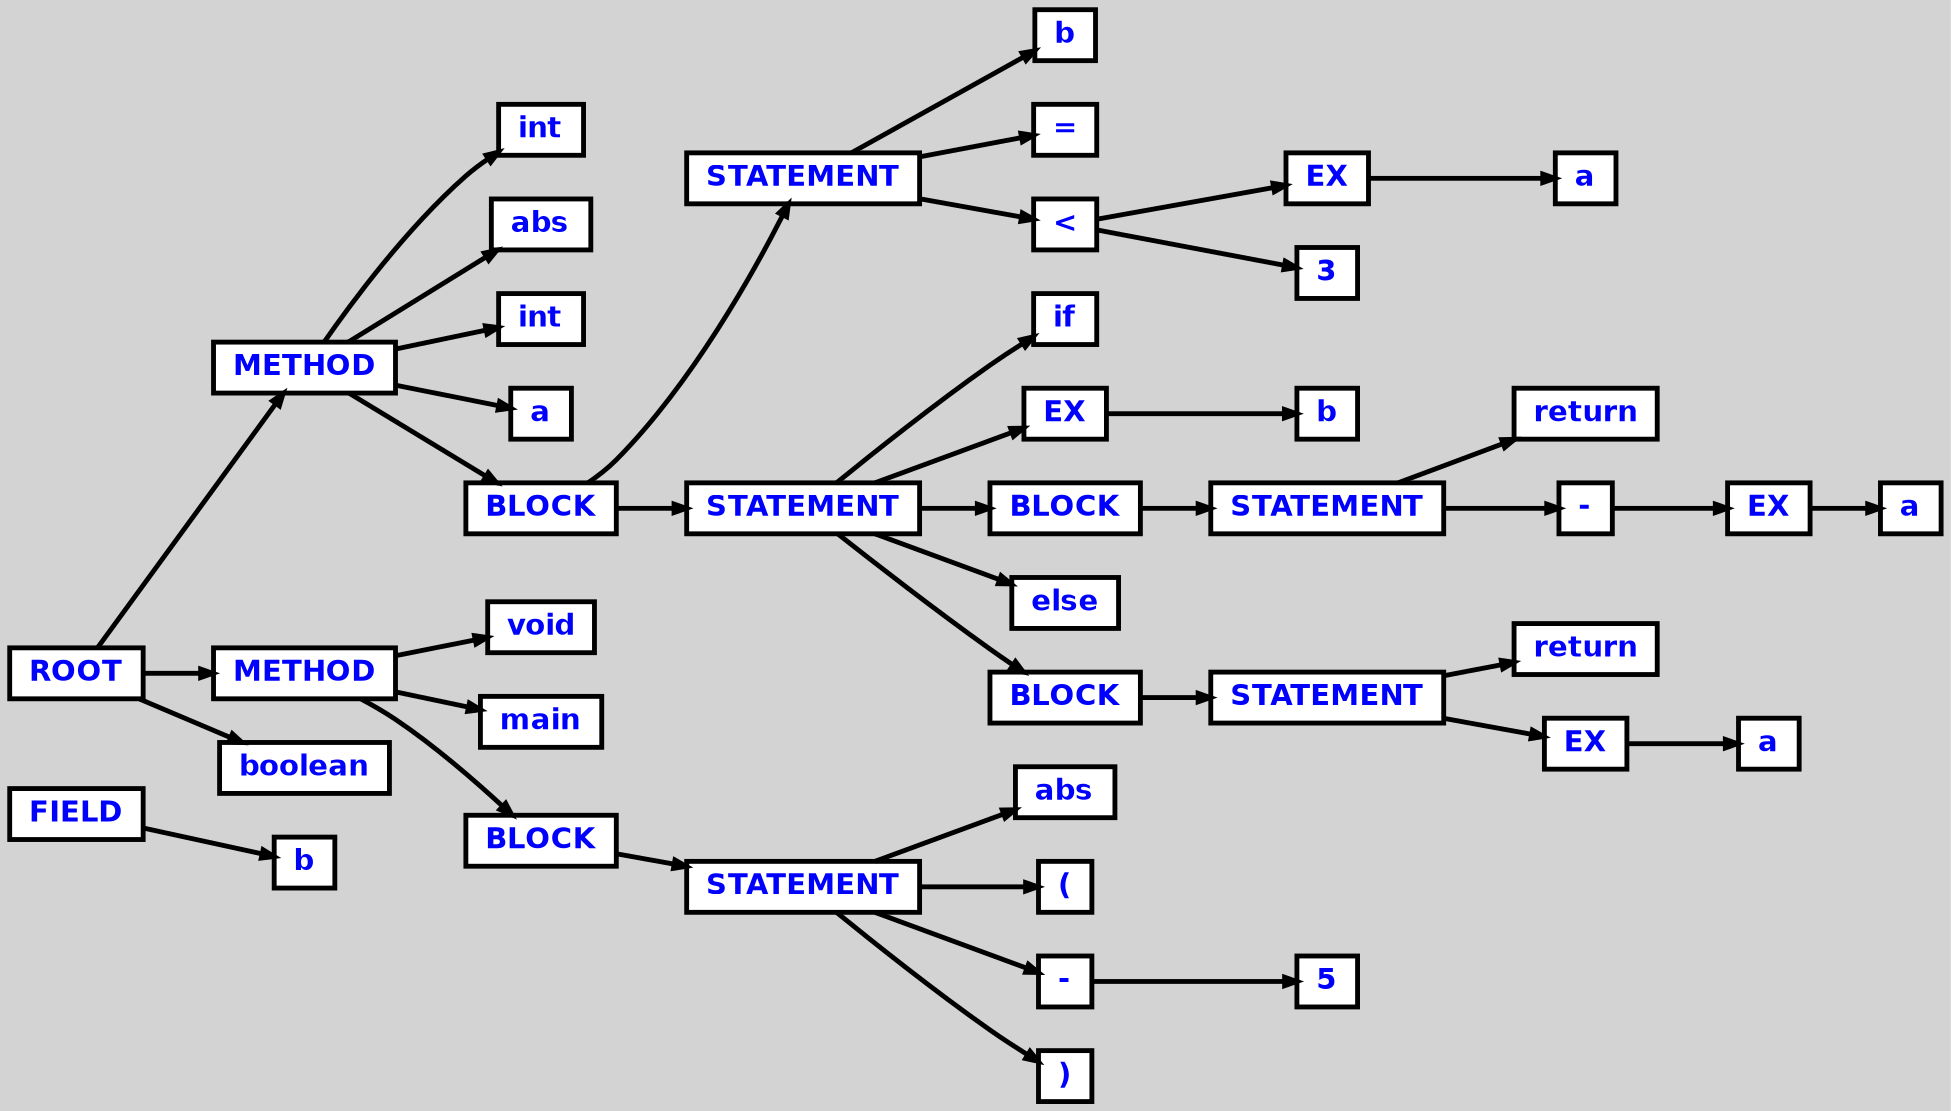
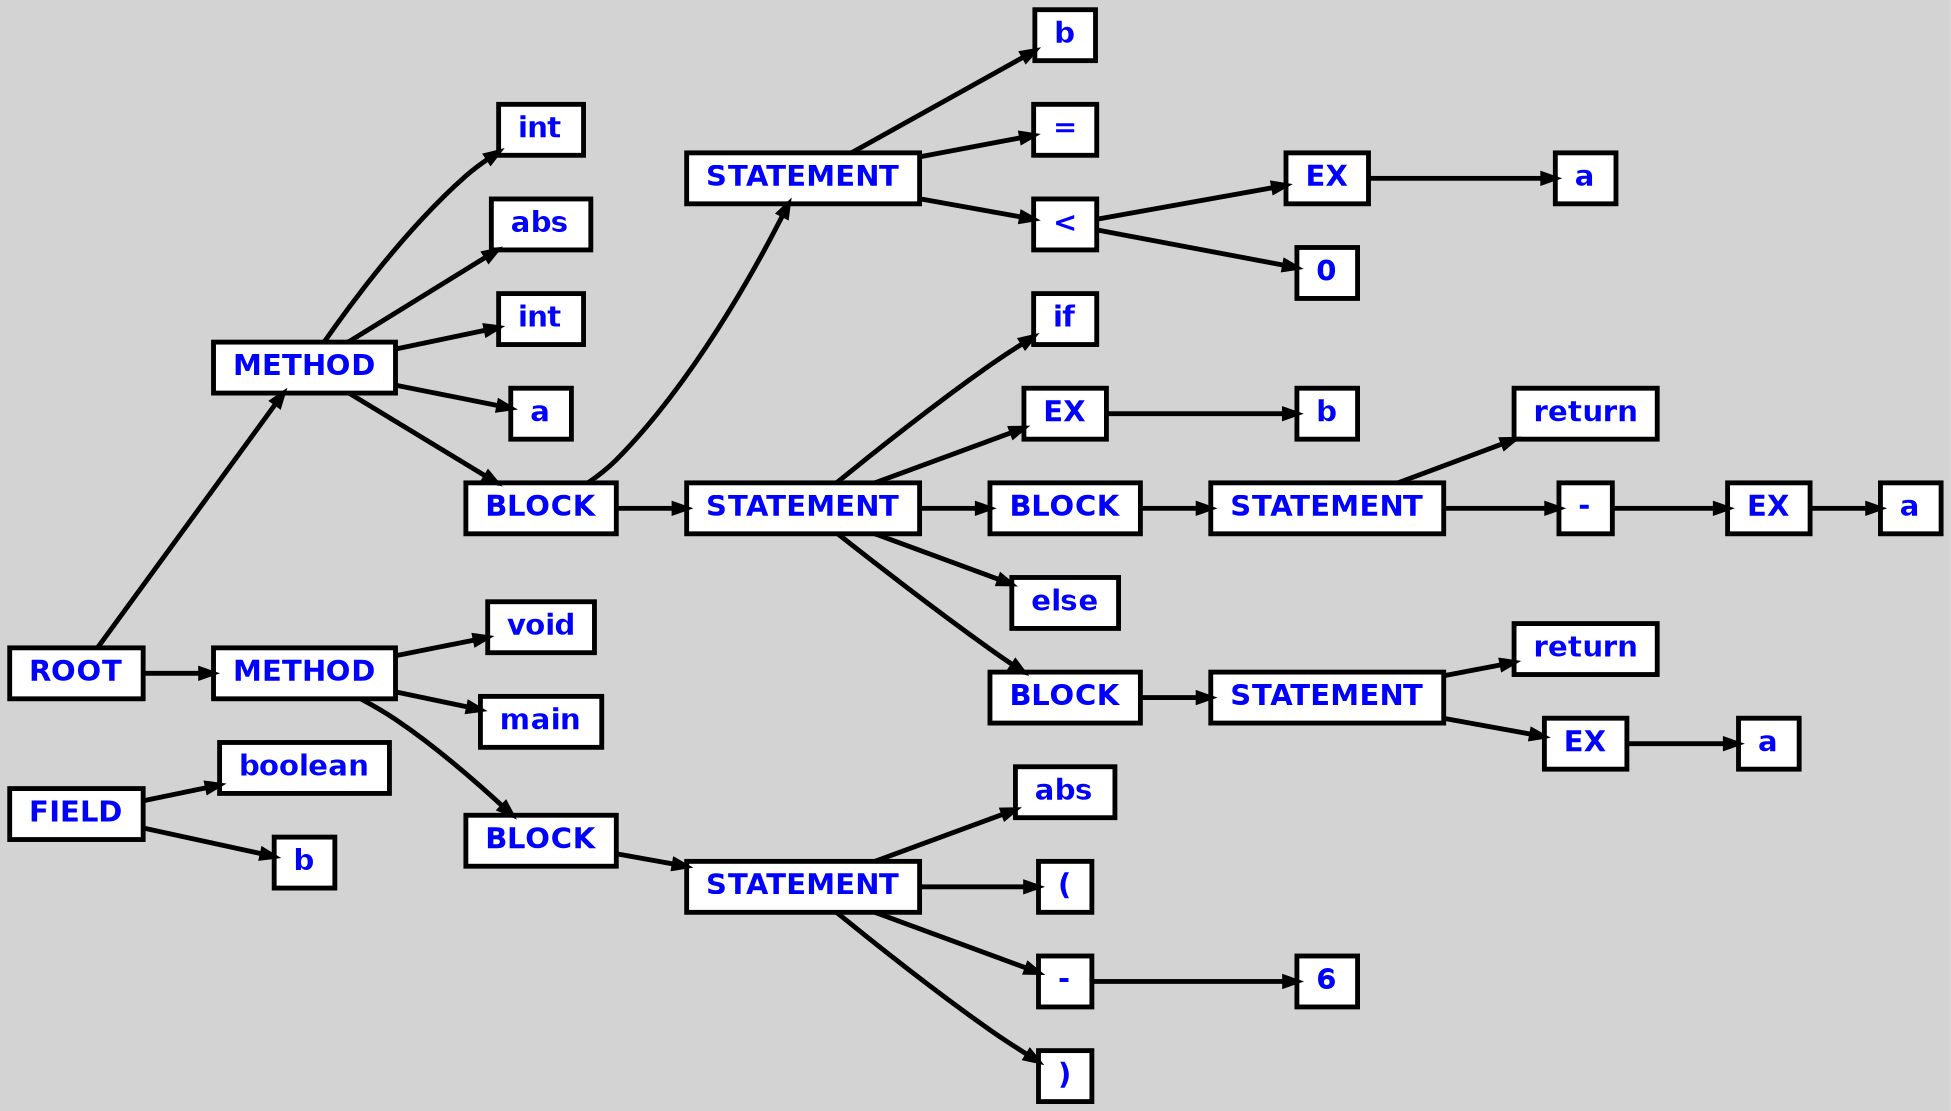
node "3": label "3" -> "0"
edge "ROOT" -> "boolean": now "FIELD" -> "boolean"
node "5": label "5" -> "6"
